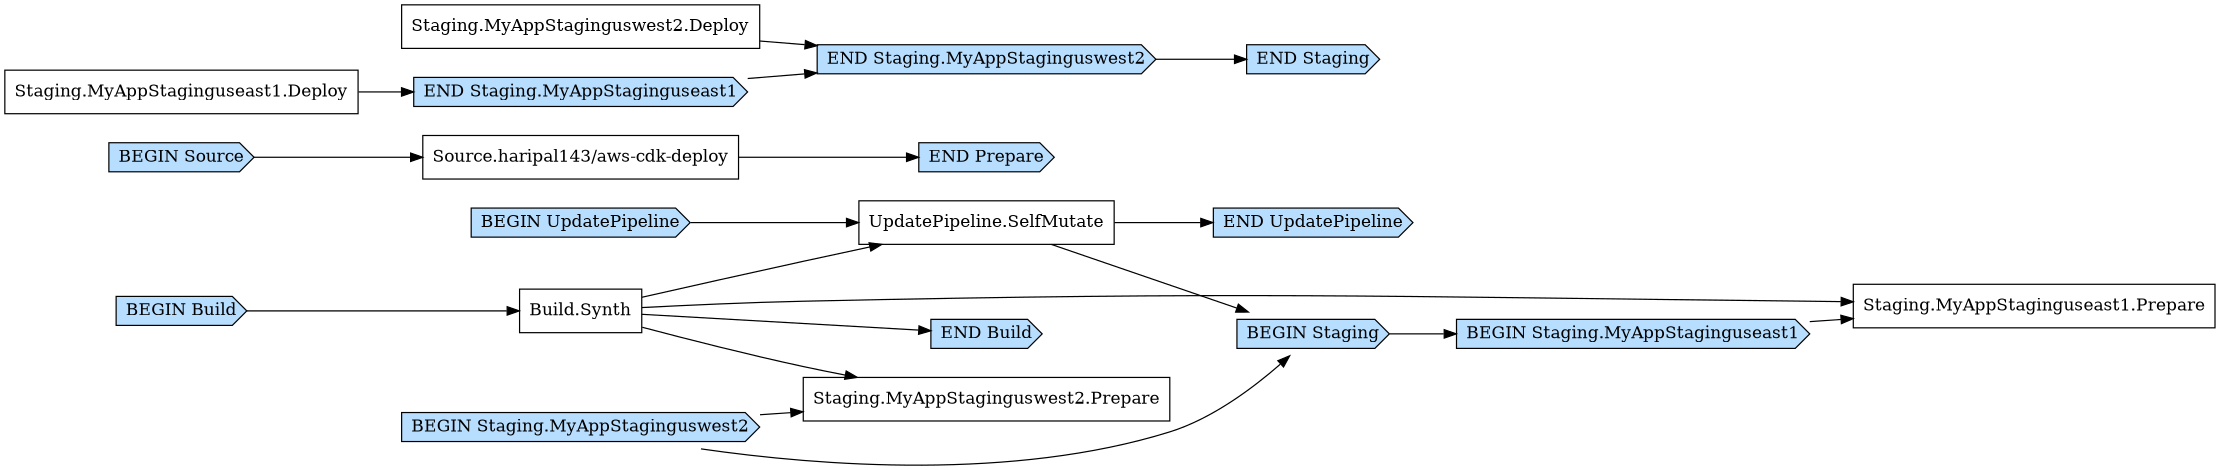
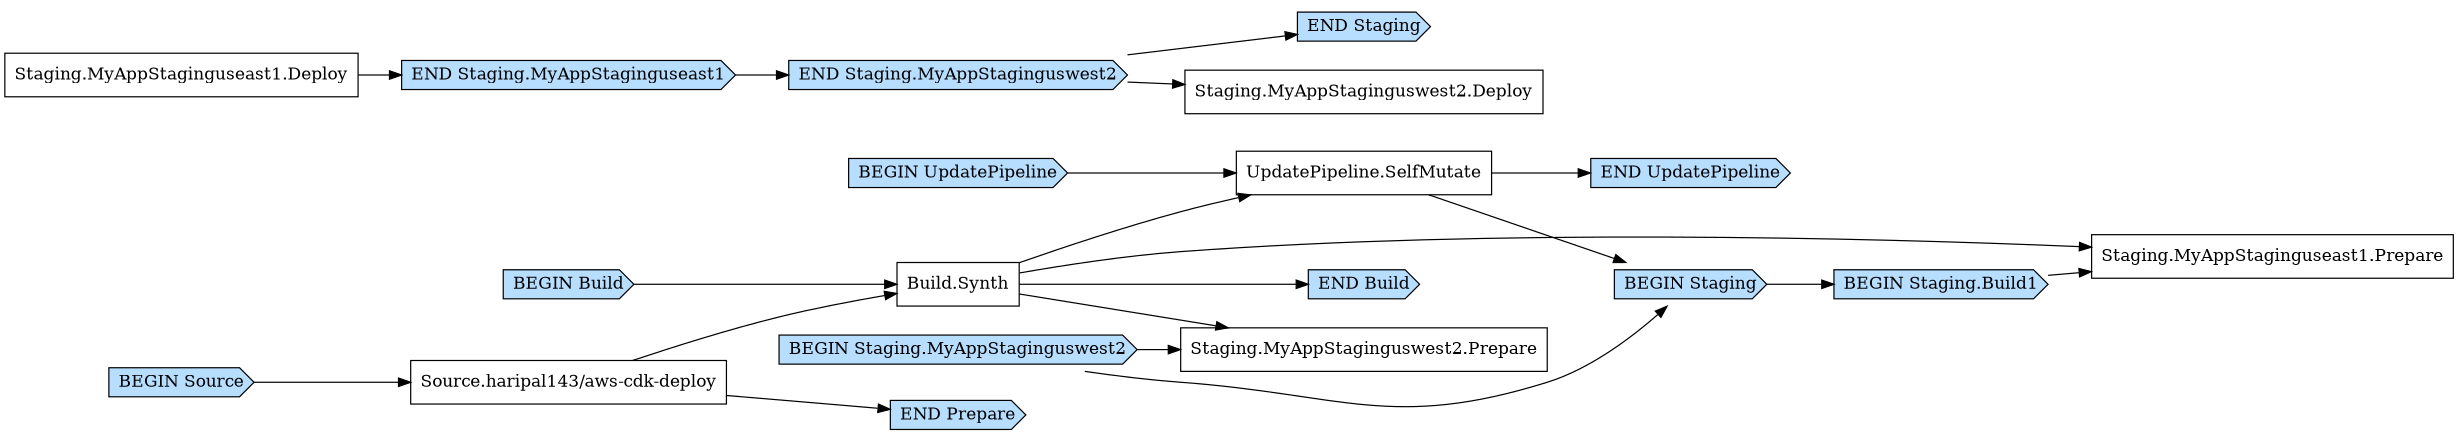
edge "Staging.MyAppStaginguswest2.Deploy" -> "END Staging.MyAppStaginguswest2": reversed
edge "Source.haripal143/aws-cdk-deploy" -> "Build.Synth": added
node "BEGIN Staging.MyAppStaginguseast1": label "BEGIN Staging.MyAppStaginguseast1" -> "BEGIN Staging.Build1"
